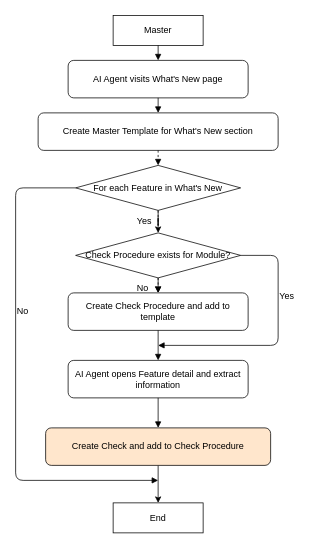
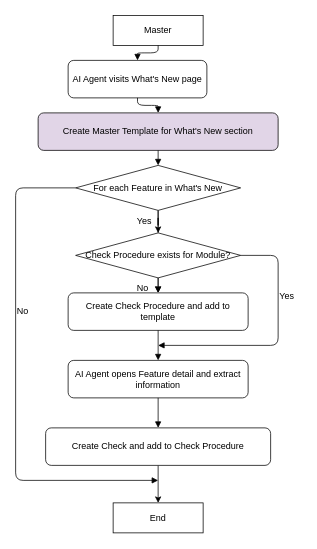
node "AI Agent visits What's New page": size 180x38 -> 139x38
node "Create Master Template for What's New section": fillcolor #ffffff -> #e1d5e7
edge "Create Master Template for What's New section" -> "For each Feature in What's New": style dashed -> solid
edge "For each Feature in What's New" -> "Create Check Procedure and add to template": style dashed -> solid
node "Create Check and add to Check Procedure": fillcolor #ffe6cc -> #ffffff
